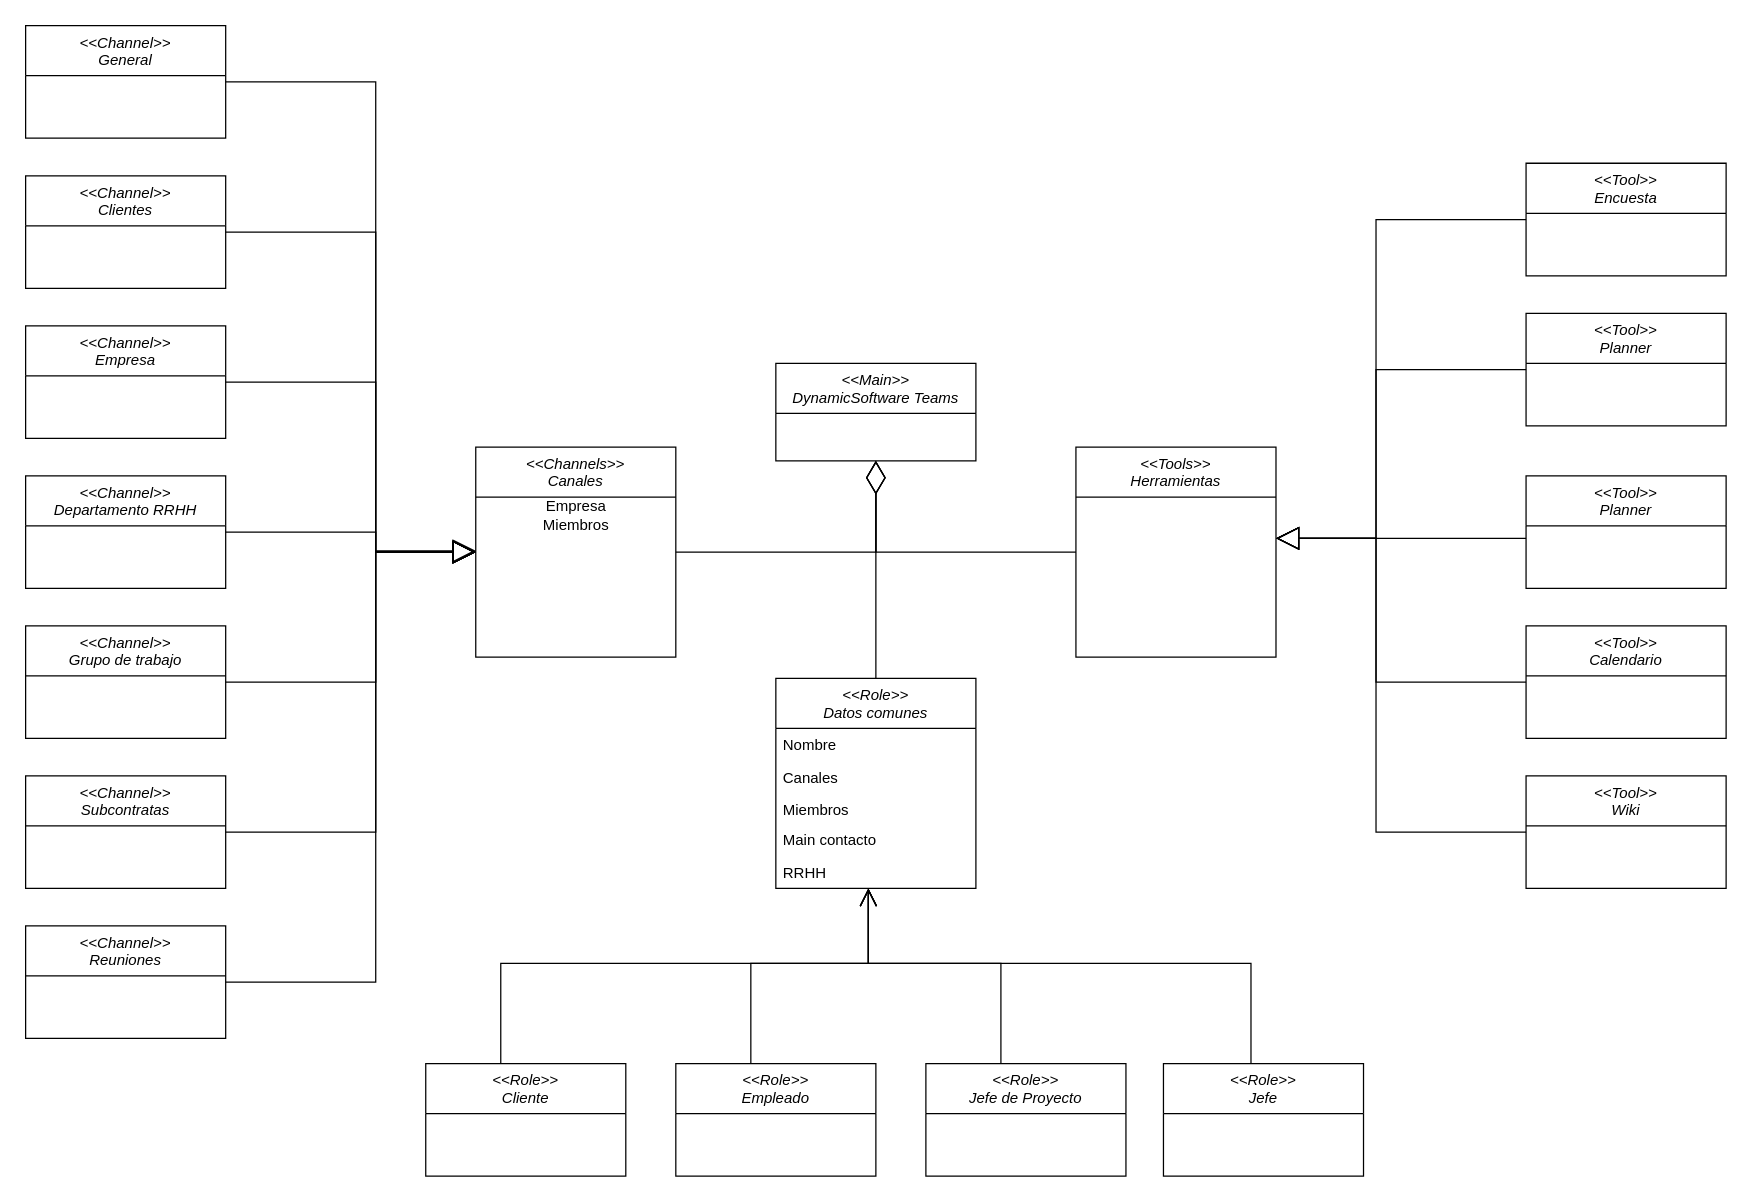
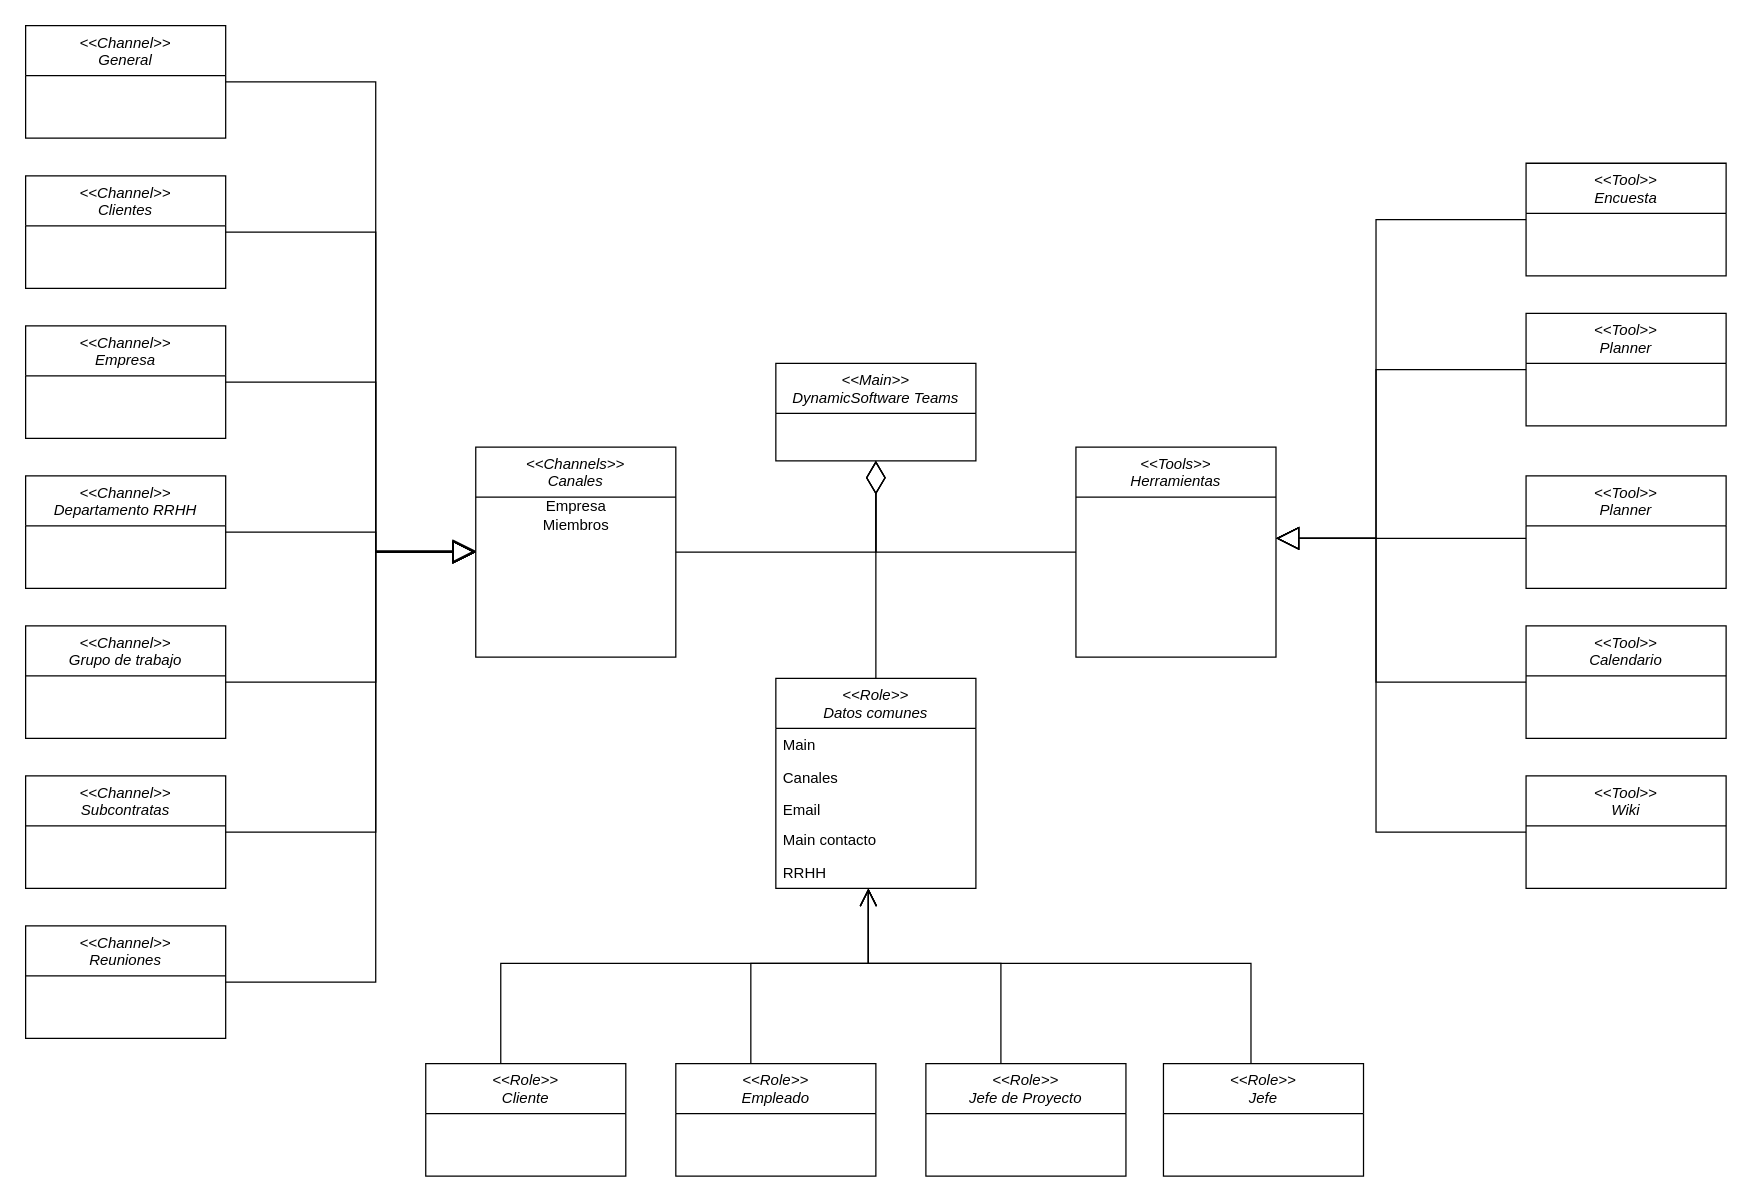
node "Nombre": label "Nombre" -> "Main"
node "Miembros": label "Miembros" -> "Email"
